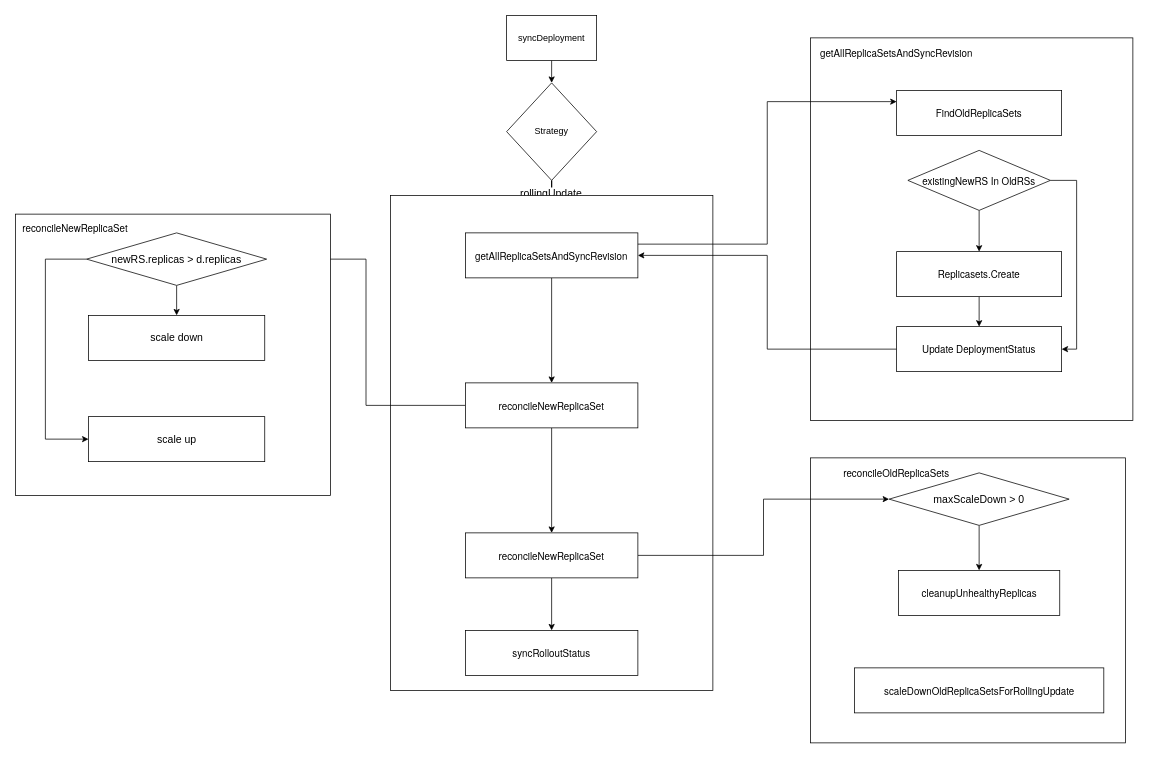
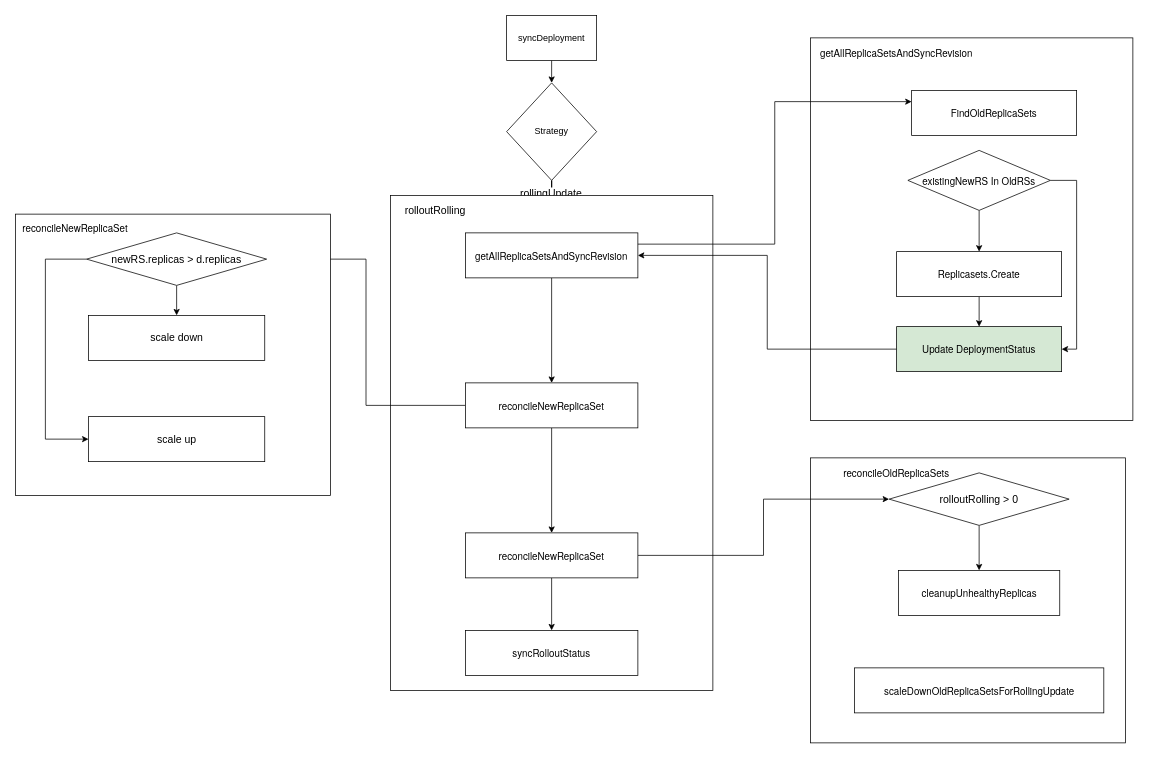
node "FindOldReplicaSets": moved (979, 113) -> (994, 113)
node "rolloutRolling": added
node "Update DeploymentStatus": fillcolor #ffffff -> #d5e8d4
node "maxScaleDown > 0": label "maxScaleDown > 0" -> "rolloutRolling > 0"
